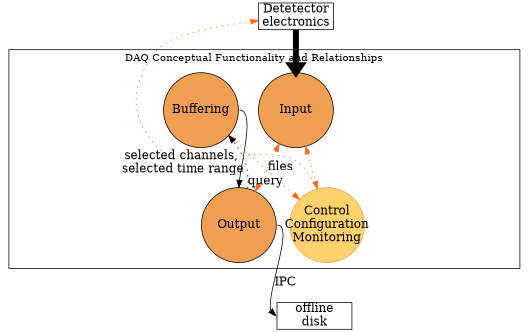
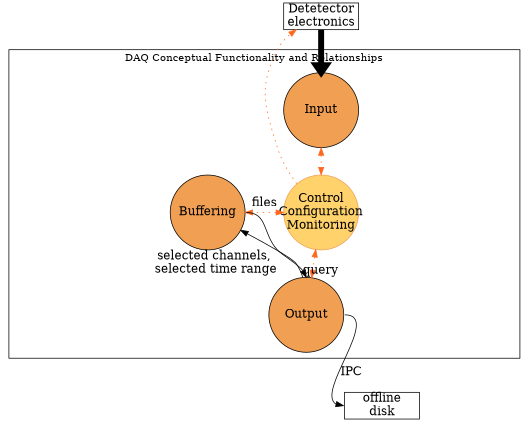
edge "Input" -- "Output": now "Control Configuration Monitoring" -- "Output"
edge "Output" -> "Buffering": style dotted -> solid
